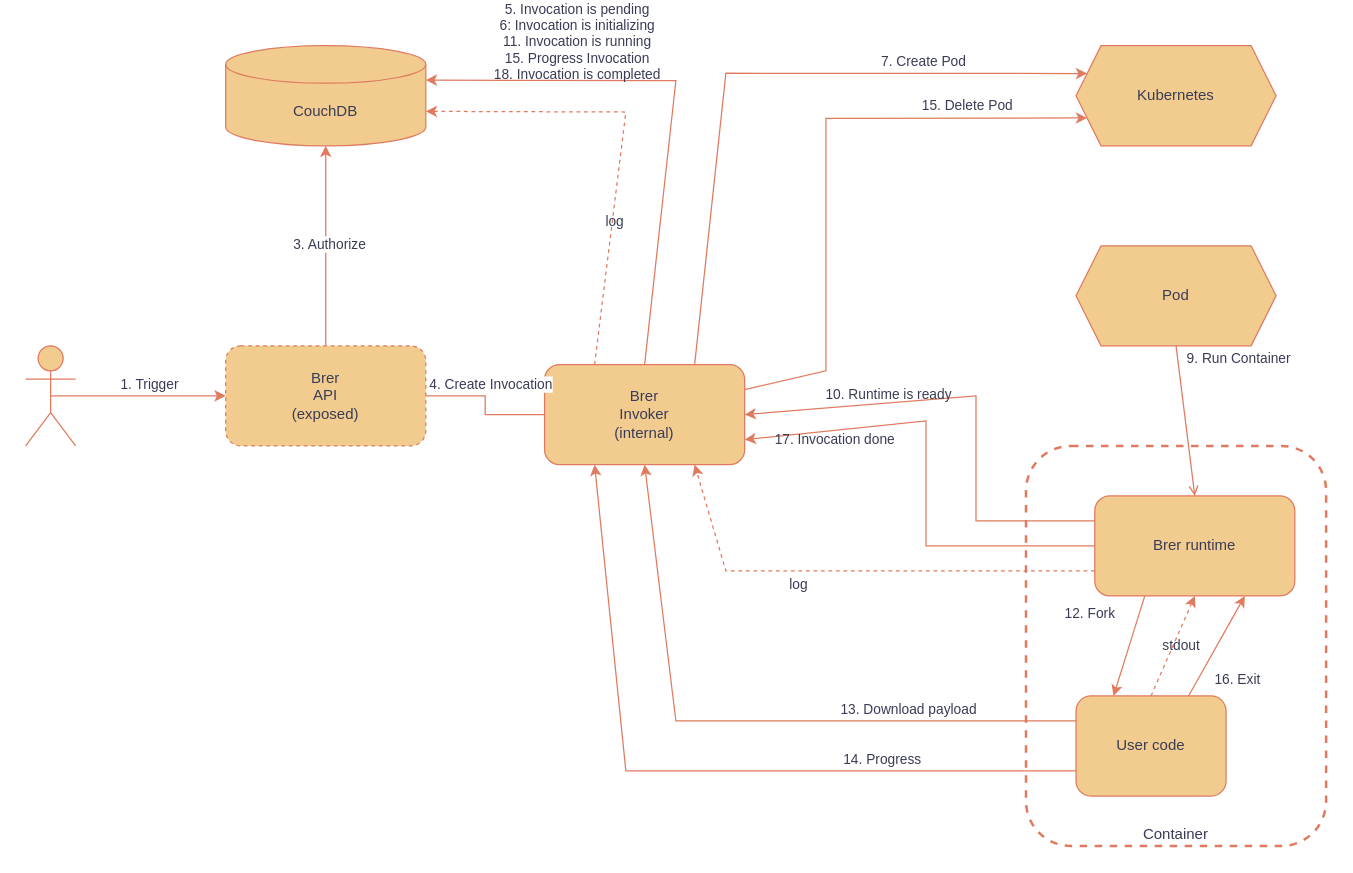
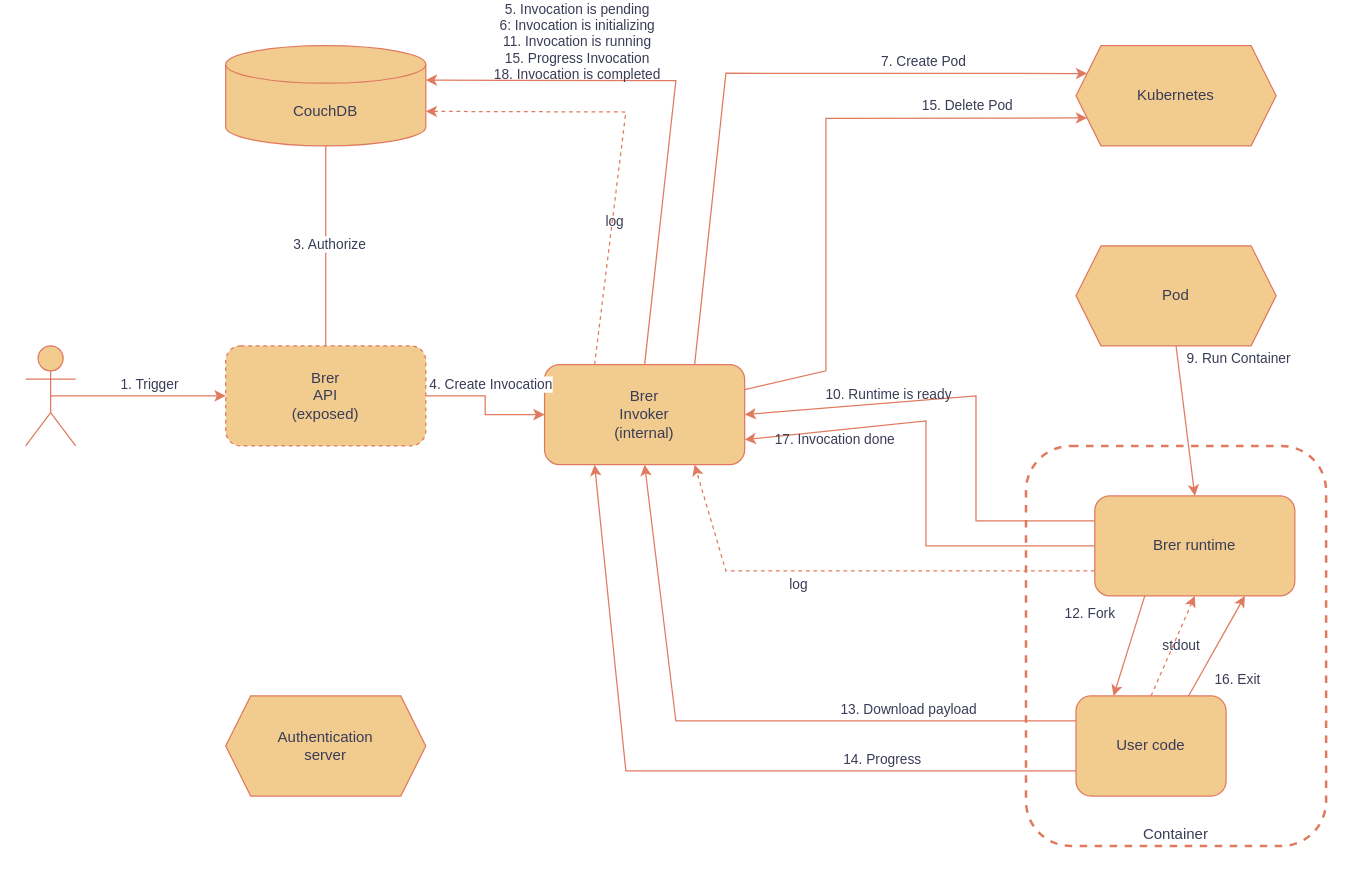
edge "Brer API (exposed)" -> "CouchDB": arrowhead classic -> none
edge "Brer API (exposed)" -- "Brer Invoker (internal)": arrowhead none -> classic
edge "Pod" -> "Brer runtime": arrowhead open -> classic
node "Authentication server": added
